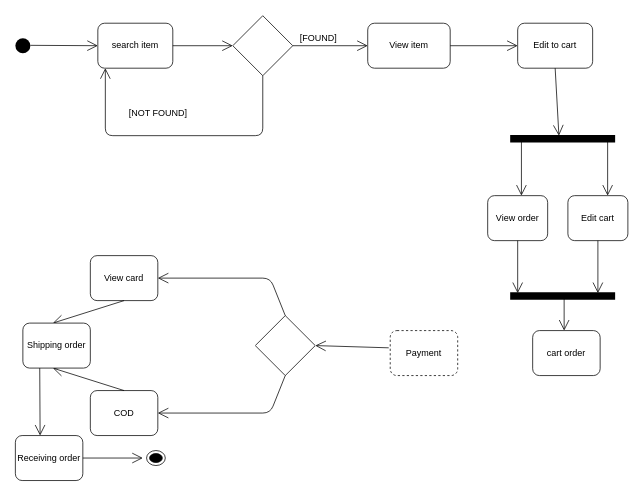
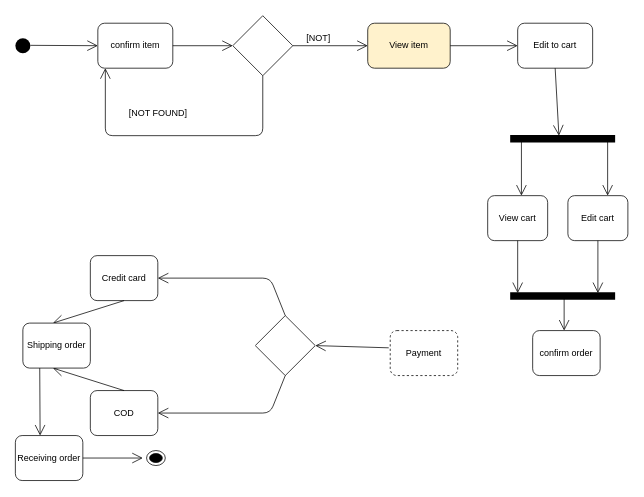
node "[FOUND]": label "[FOUND]" -> "[NOT]"
node "search item": label "search item" -> "confirm item"
node "View item": fillcolor #ffffff -> #fff2cc
node "View order": label "View order" -> "View cart"
node "View card": label "View card" -> "Credit card"
node "cart order": label "cart order" -> "confirm order"
